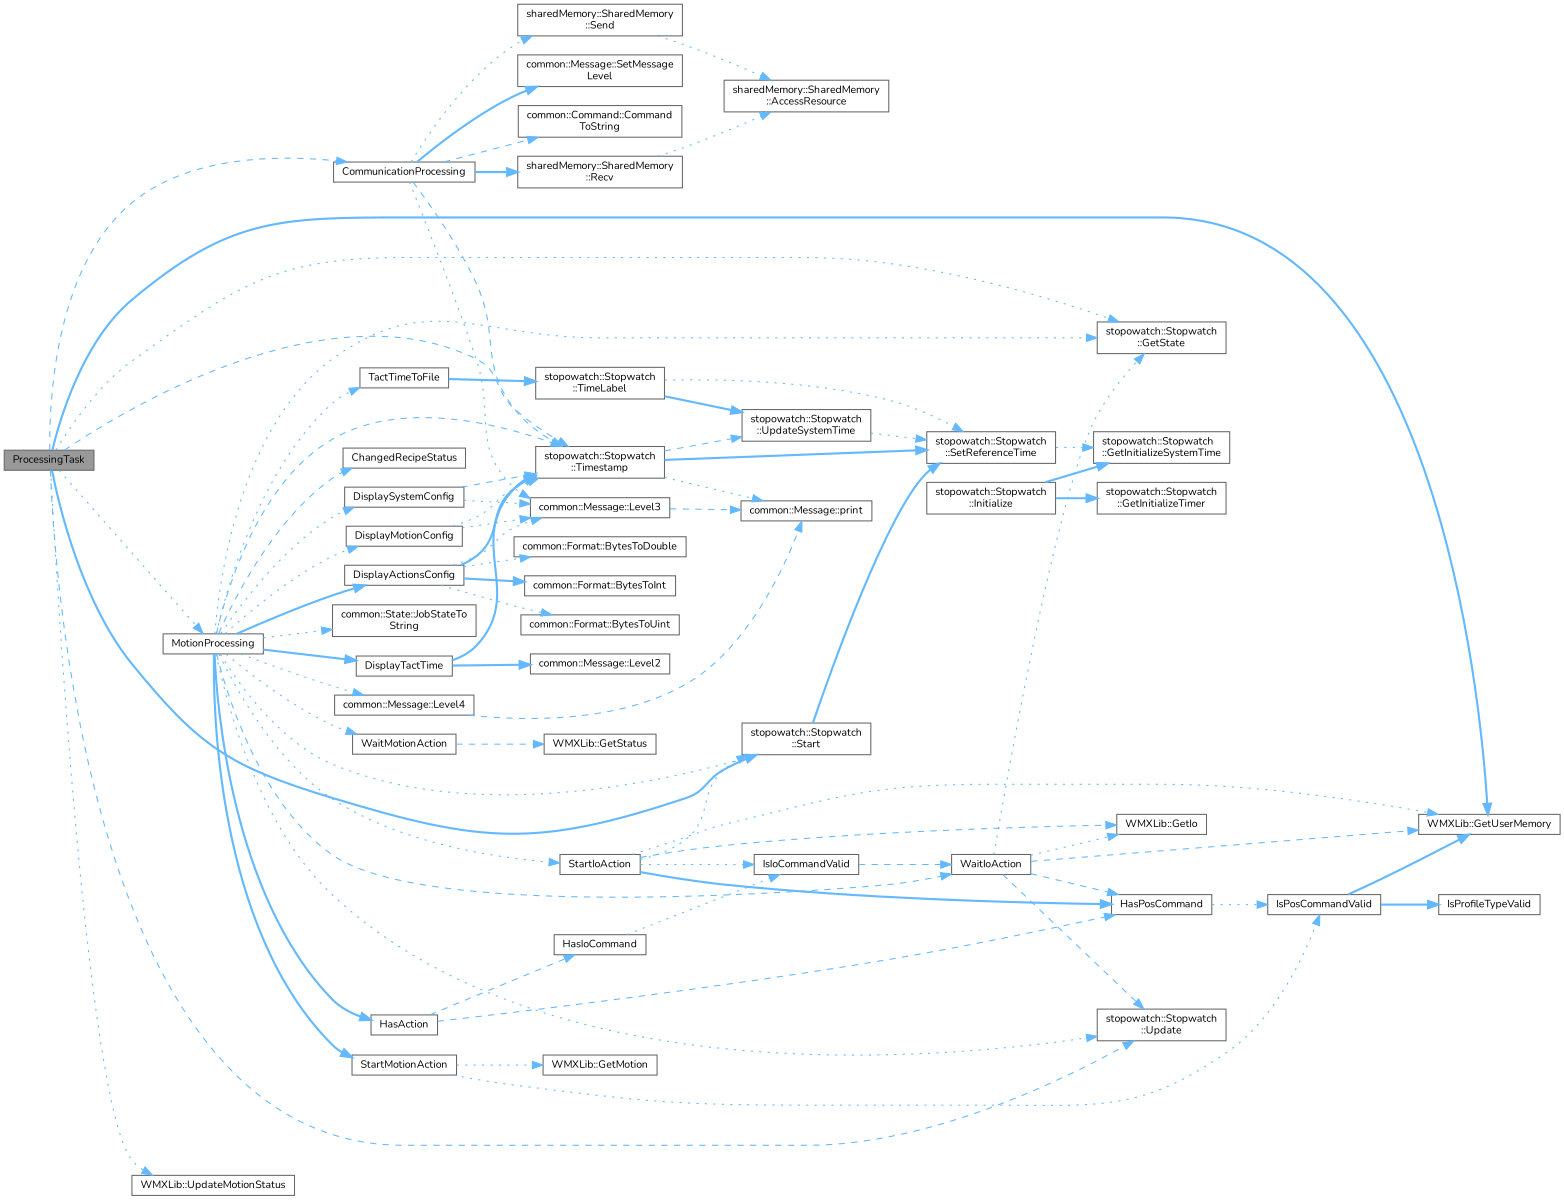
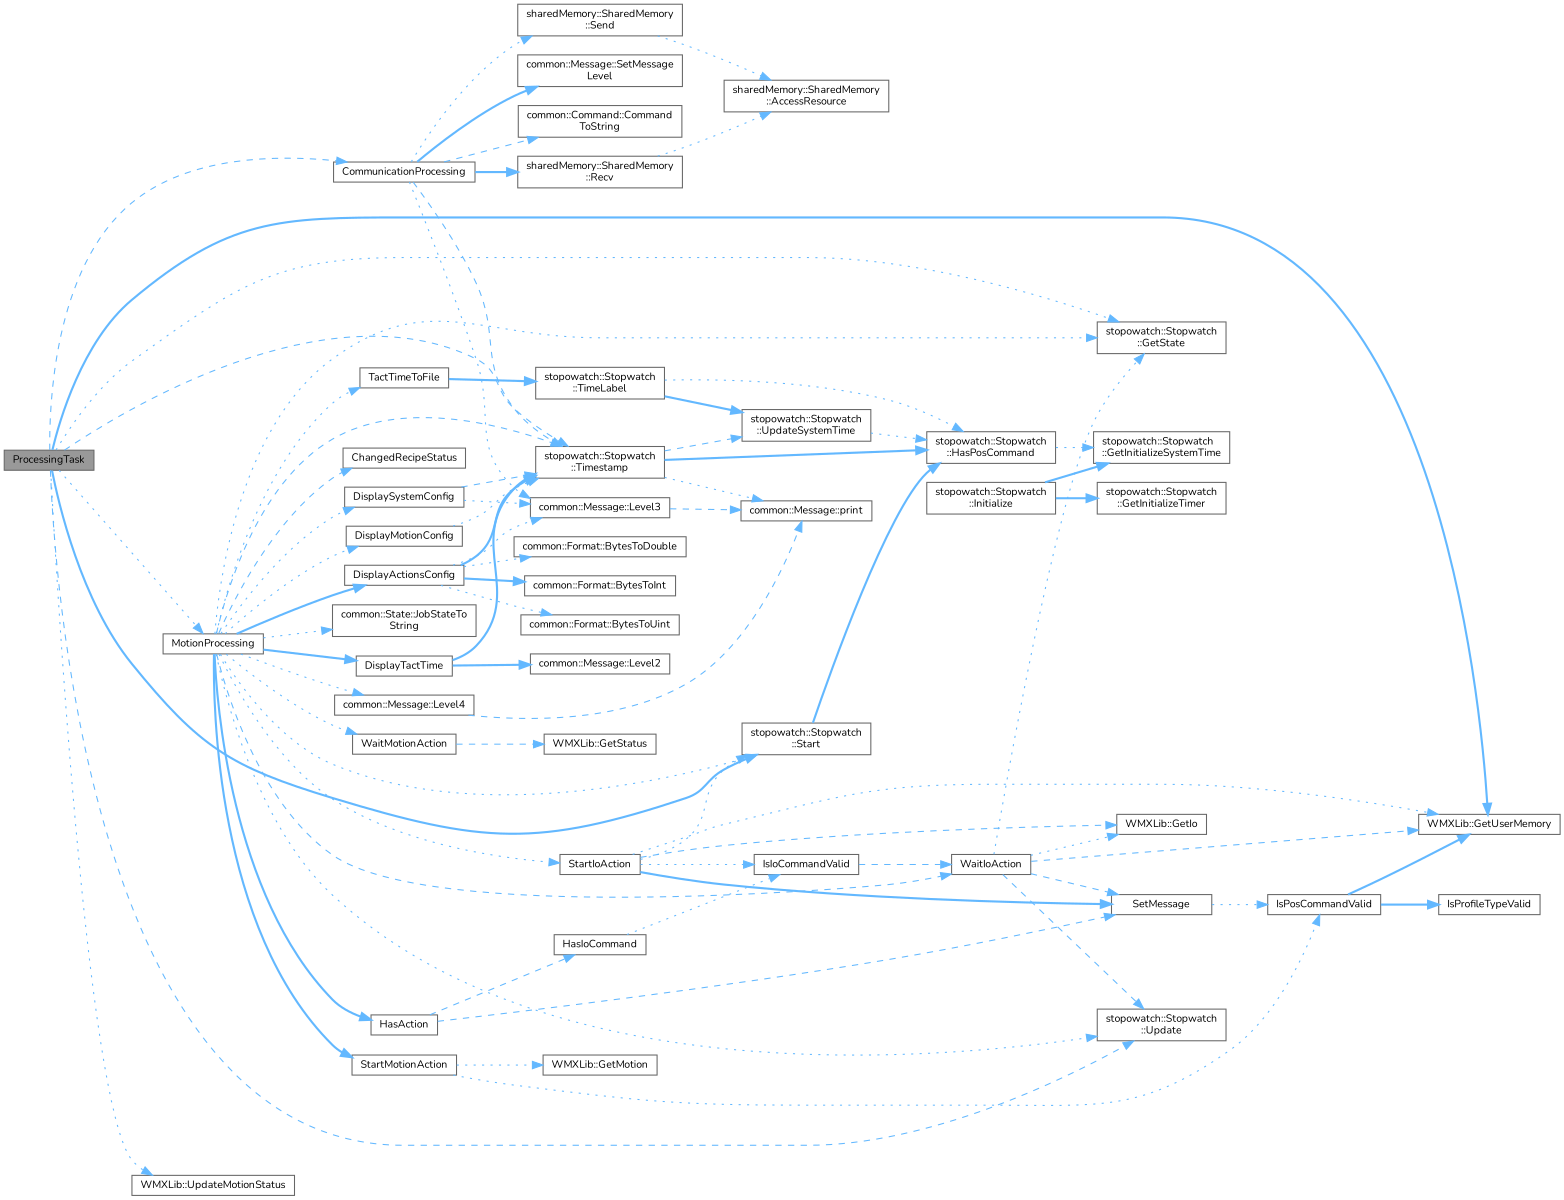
node "stopowatch::Stopwatch ::SetReferenceTime": label "stopowatch::Stopwatch ::SetReferenceTime" -> "stopowatch::Stopwatch ::HasPosCommand"
edge "DisplayMotionConfig" -> "common::Message::Level3": removed
node "HasPosCommand": label "HasPosCommand" -> "SetMessage"
